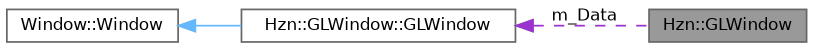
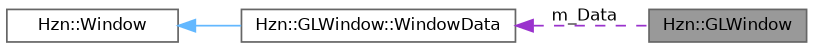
node "Window::Window": label "Window::Window" -> "Hzn::Window"
node "Hzn::GLWindow::GLWindow": label "Hzn::GLWindow::GLWindow" -> "Hzn::GLWindow::WindowData"
